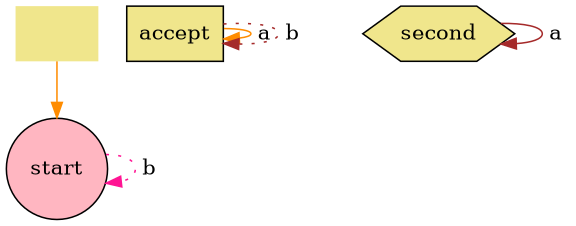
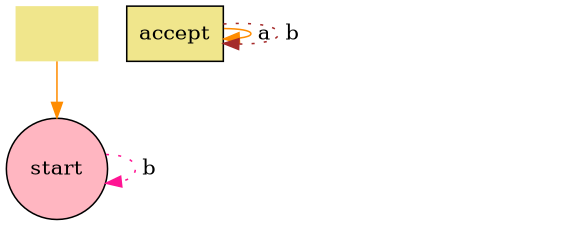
node "second": removed
